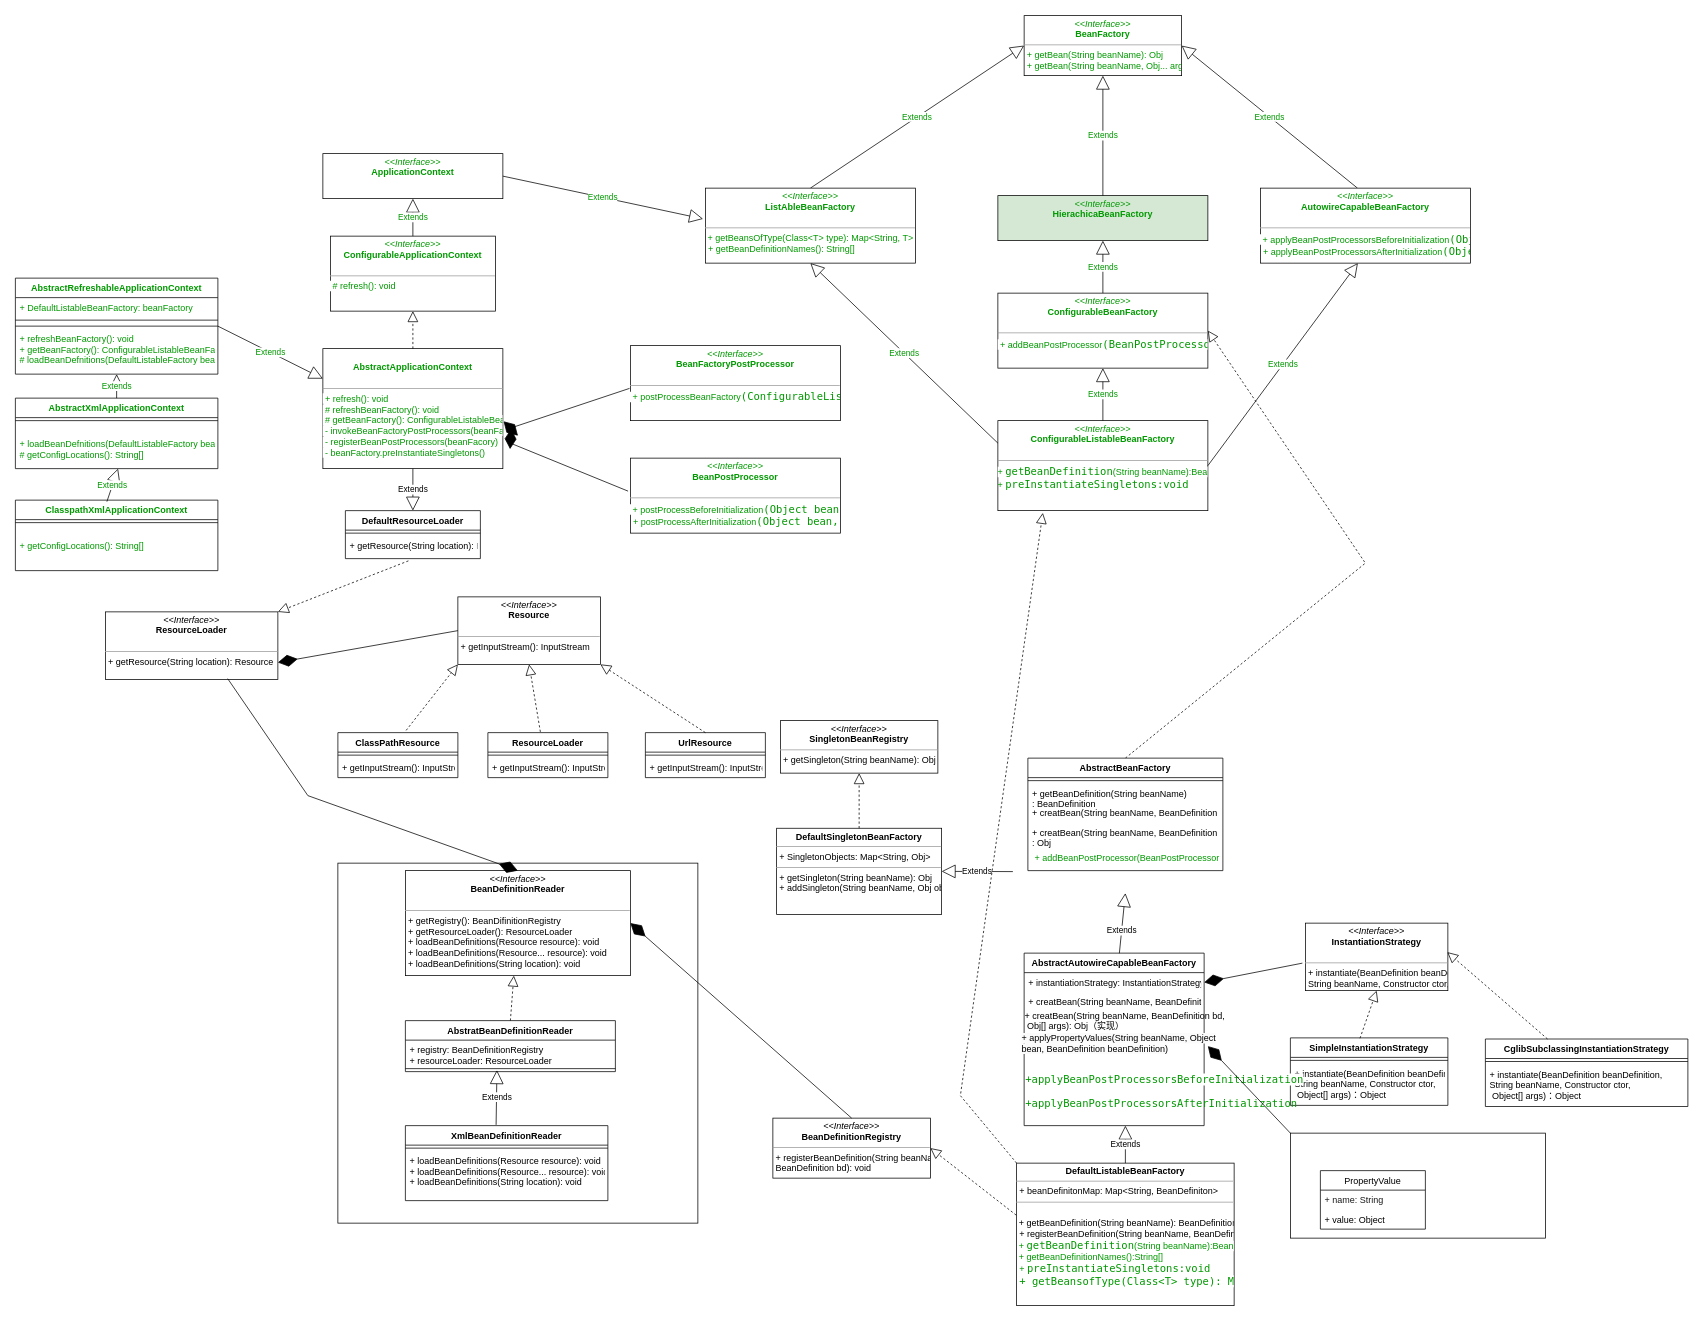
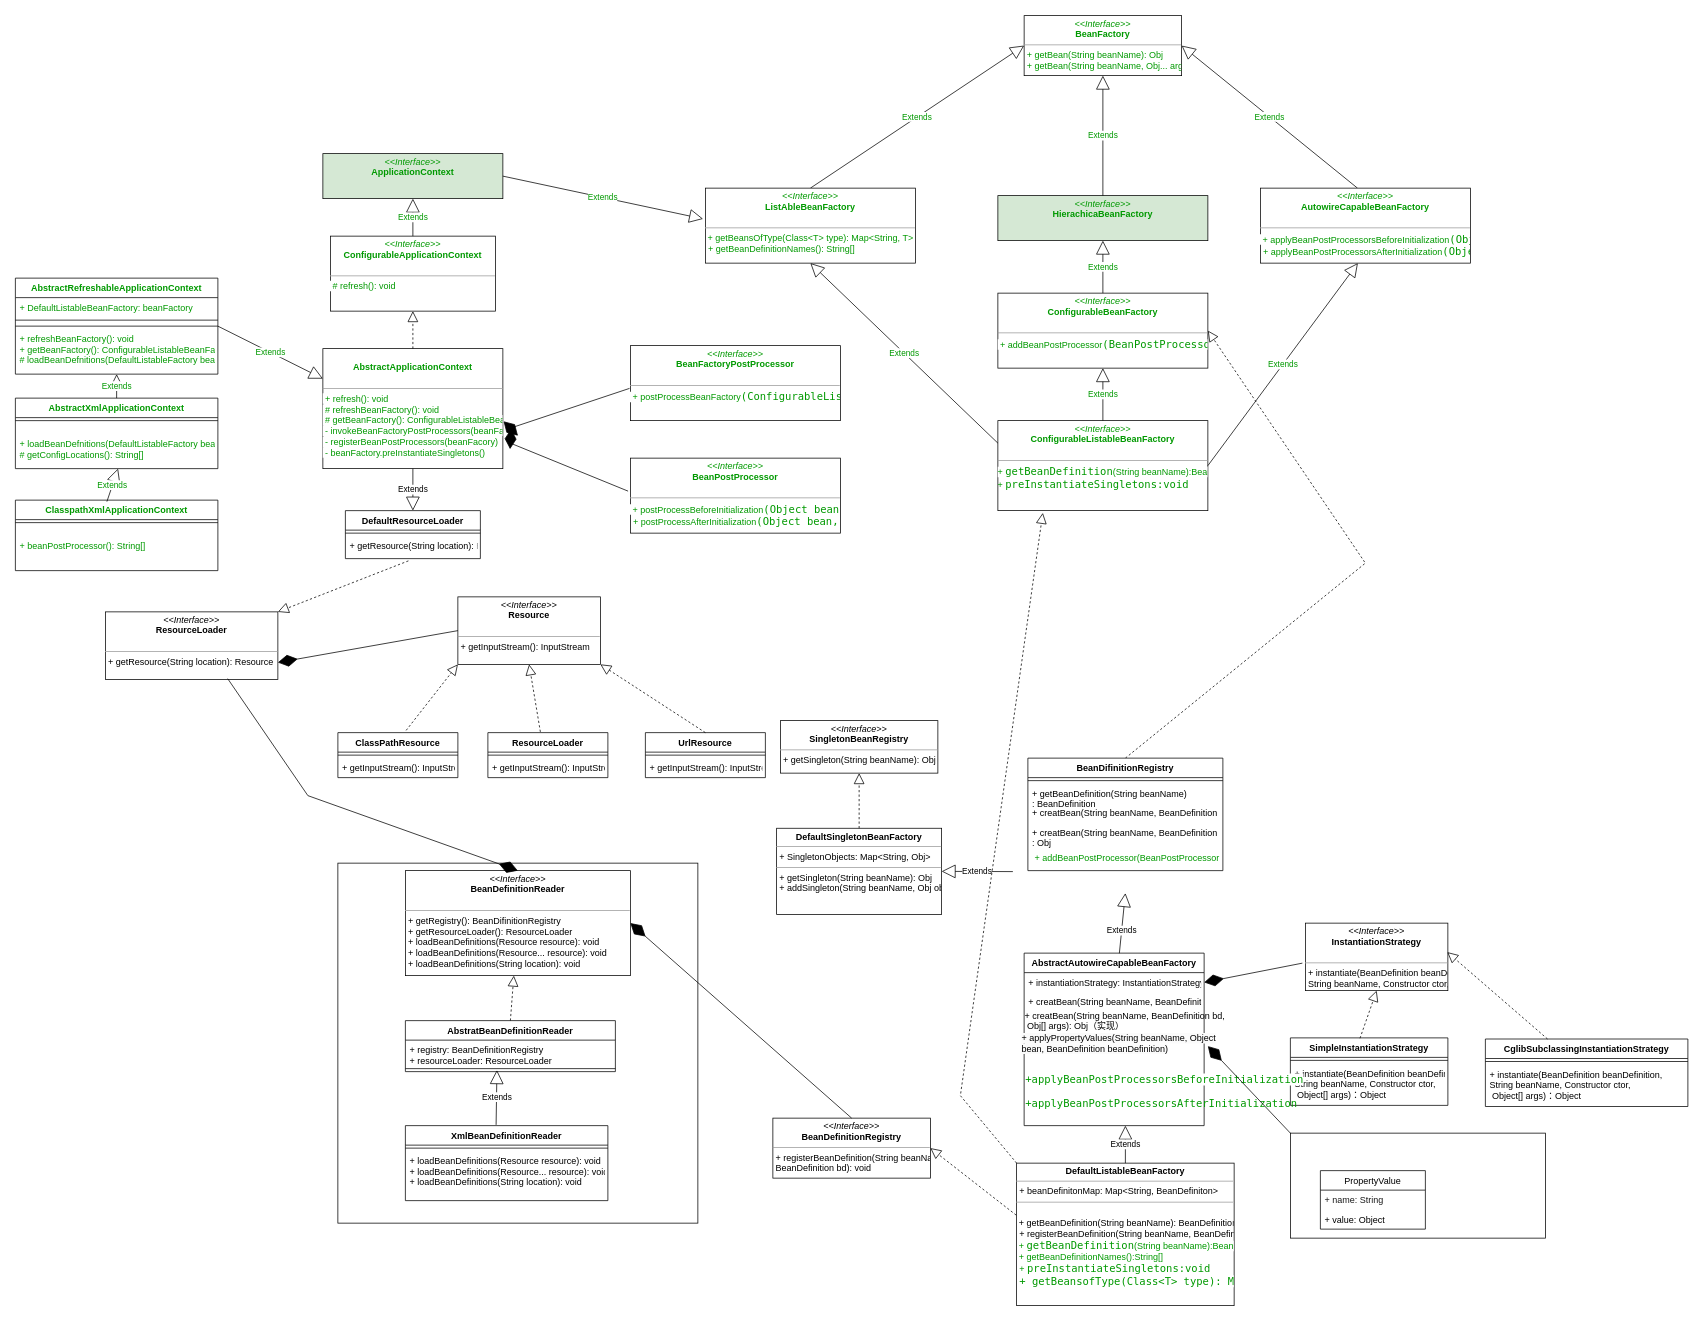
node "<<Interface>> ApplicationContext": fillcolor #ffffff -> #d5e8d4
node "+ getConfigLocations(): String[]": label "+ getConfigLocations(): String[]" -> "+ beanPostProcessor(): String[]"
node "AbstractBeanFactory": label "AbstractBeanFactory" -> "BeanDifinitionRegistry"
